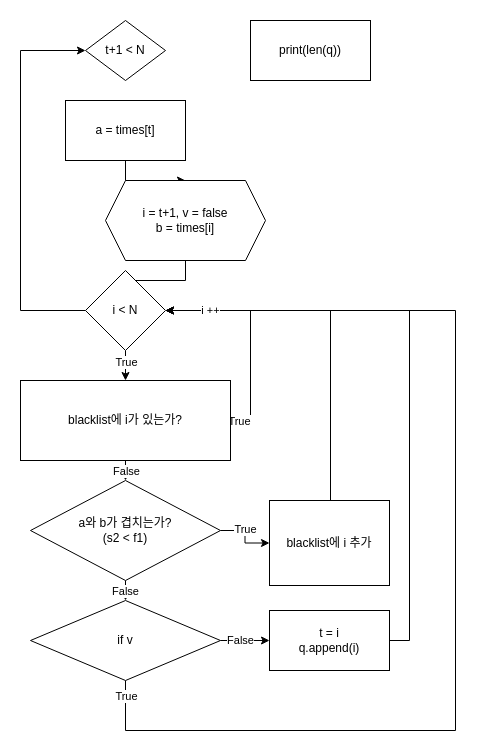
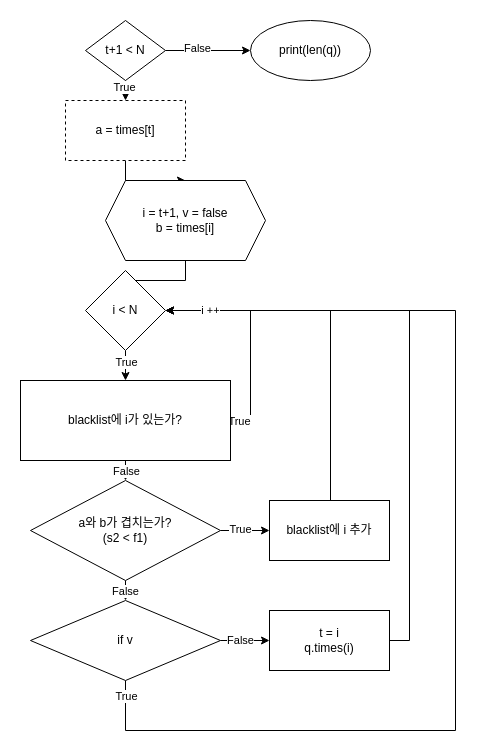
edge "t+1 < N" -> "print(len(q))": added, label "False"
node "print(len(q))": shape rectangle -> ellipse
edge "t+1 < N" -> "a = times[t]": added, label "True"
node "a = times[t]": style solid -> dashed
edge "i < N" -> "t+1 < N": removed
node "blacklist에 i 추가": size 120x85 -> 120x60
node "t = i q.append(i)": label "t = i q.append(i)" -> "t = i q.times(i)"
